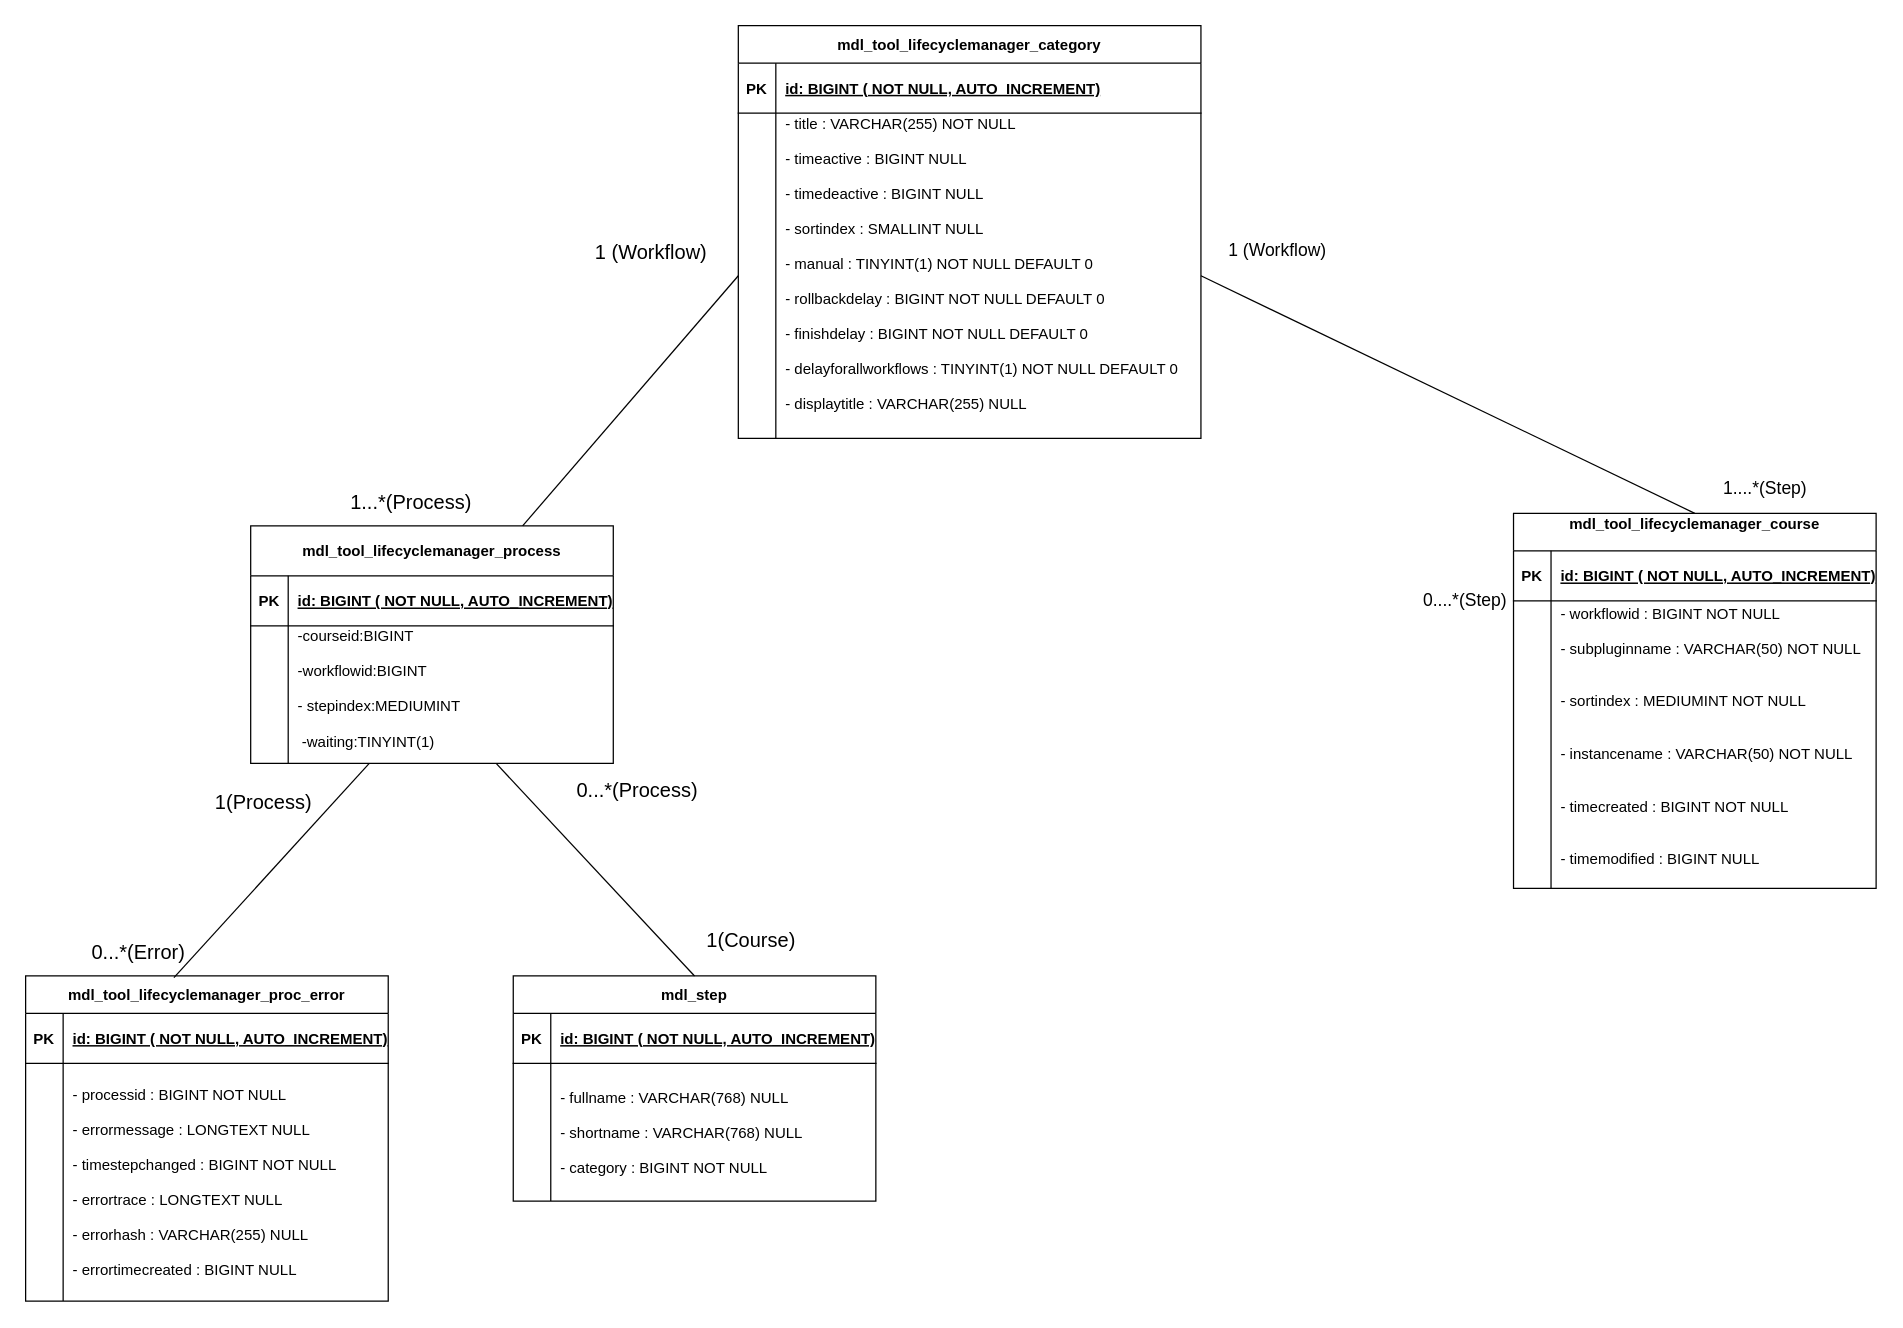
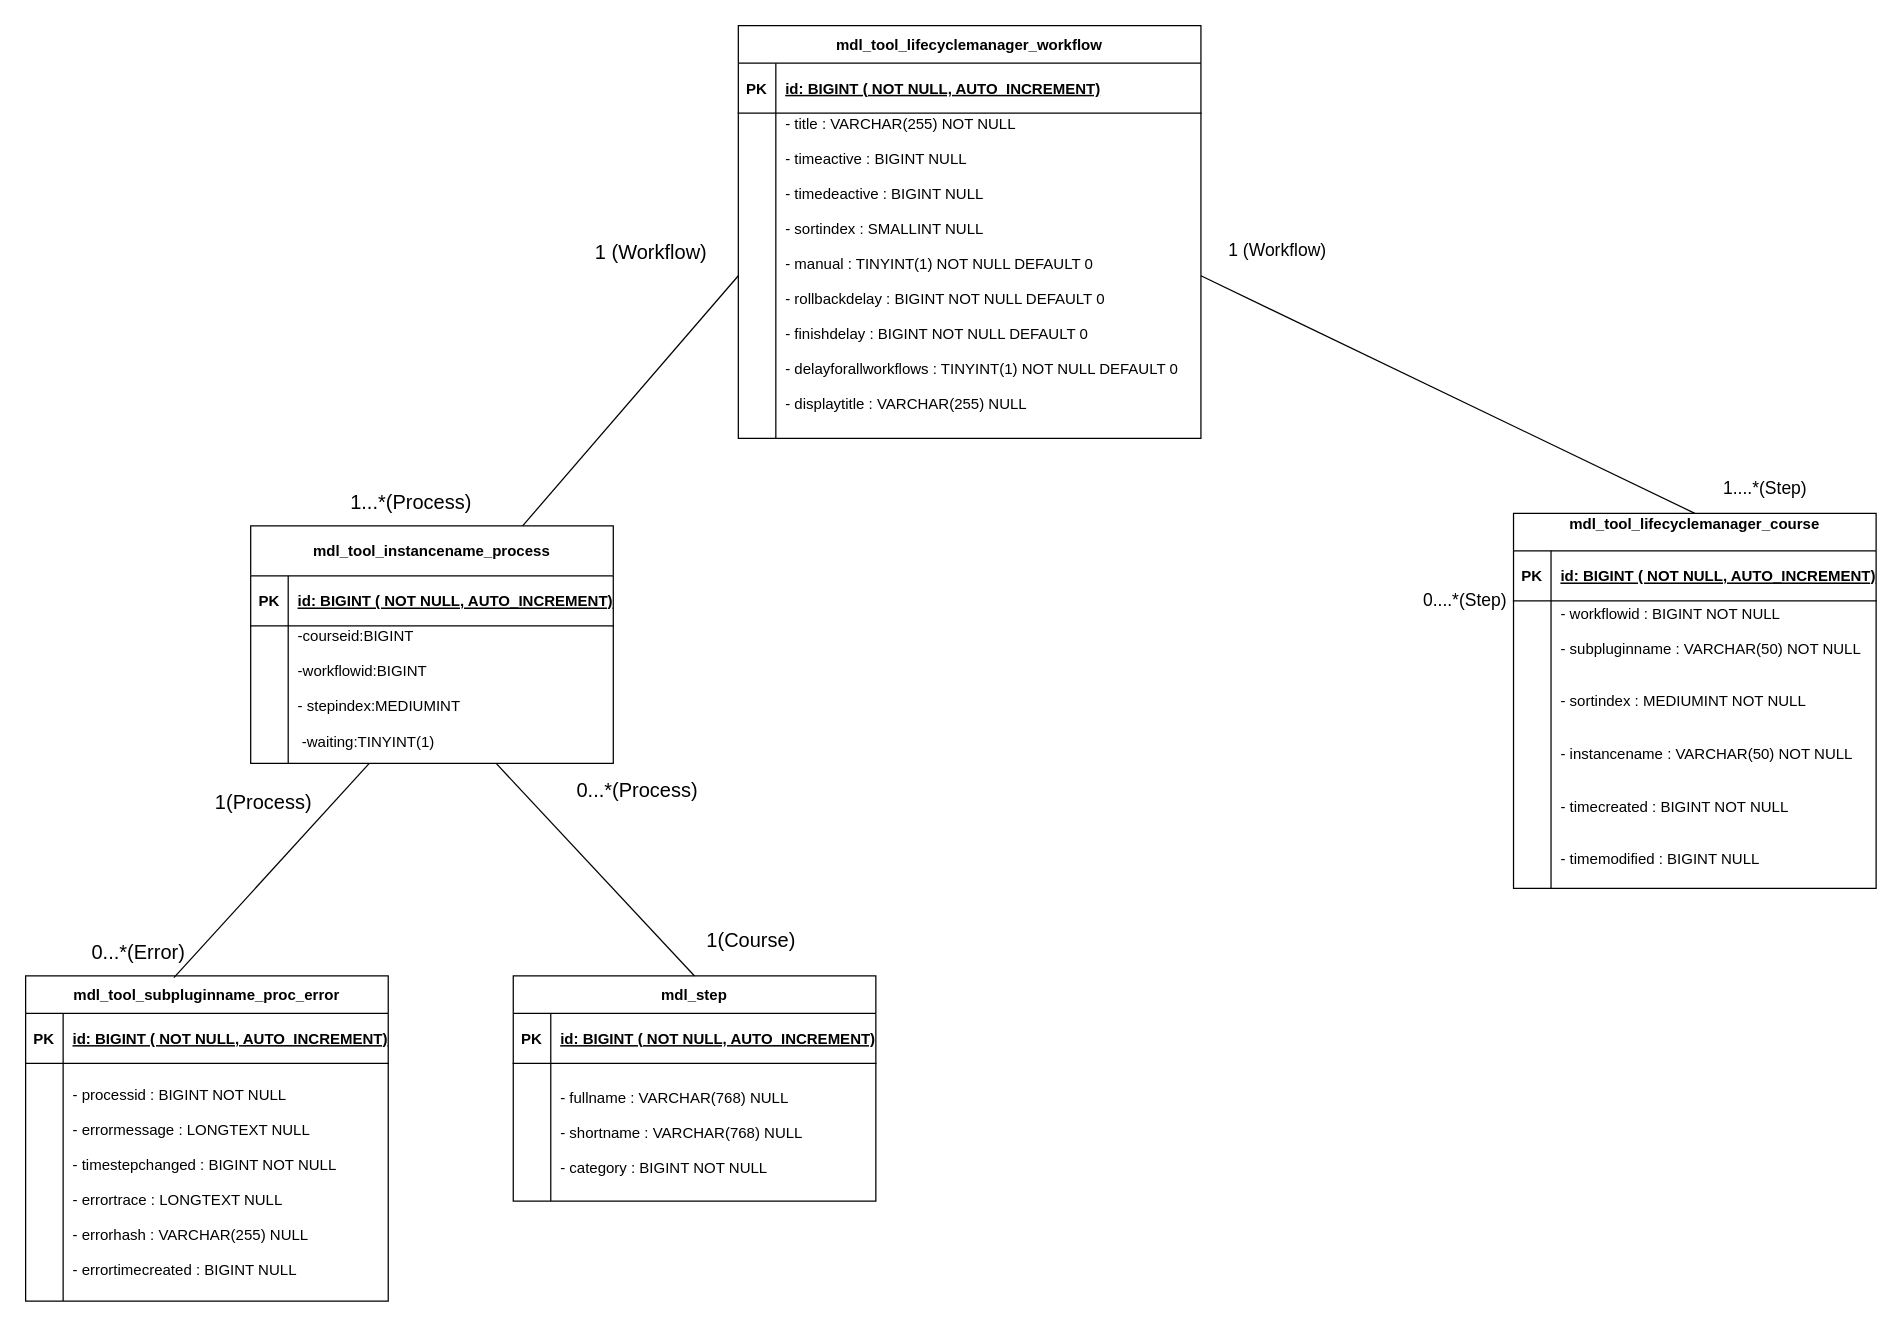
node "mdl_tool_lifecyclemanager_category": label "mdl_tool_lifecyclemanager_category" -> "mdl_tool_lifecyclemanager_workflow"
node "mdl_tool_lifecyclemanager_process": label "mdl_tool_lifecyclemanager_process" -> "mdl_tool_instancename_process"
node "mdl_tool_lifecyclemanager_proc_error": label "mdl_tool_lifecyclemanager_proc_error" -> "mdl_tool_subpluginname_proc_error"
